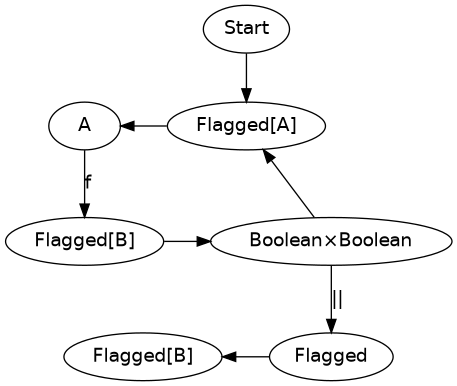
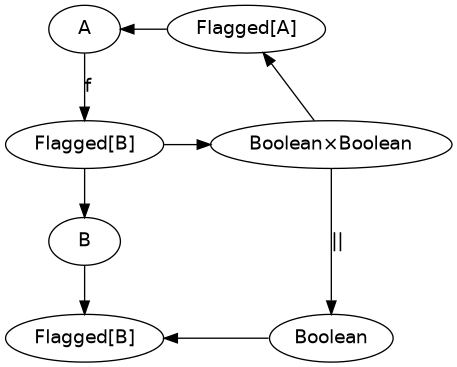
node "Start": removed
node "B": added
node "Flagged": label "Flagged" -> "Boolean"
